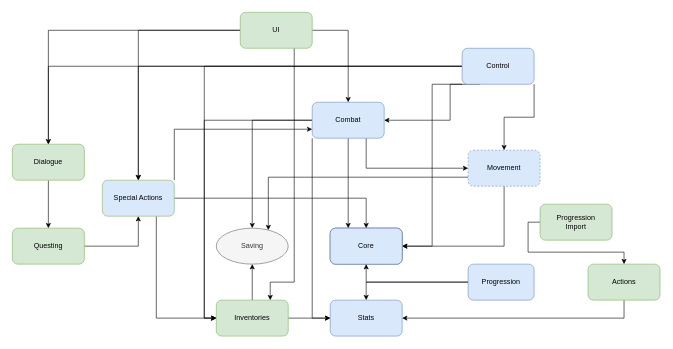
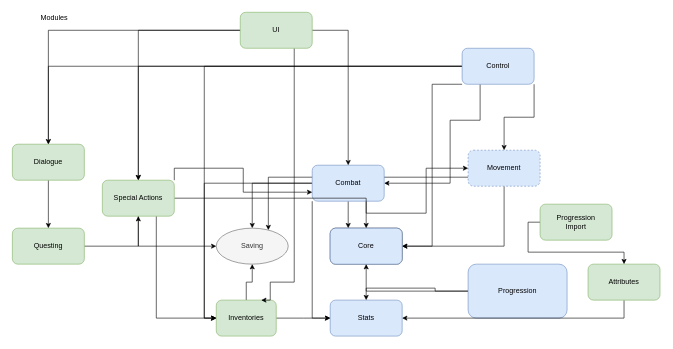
node "Modules": added
node "Combat": moved (348, 120) -> (348, 183)
node "Special Actions": fillcolor #dae8fc -> #d5e8d4
edge "Special Actions" -> "Saving": added
node "Progression": size 66x36 -> 99x54
node "Actions": label "Actions" -> "Attributes"
node "Inventories": size 72x36 -> 60x36
